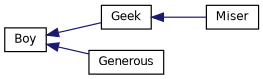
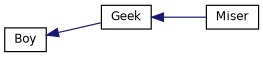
node "Generous": removed
